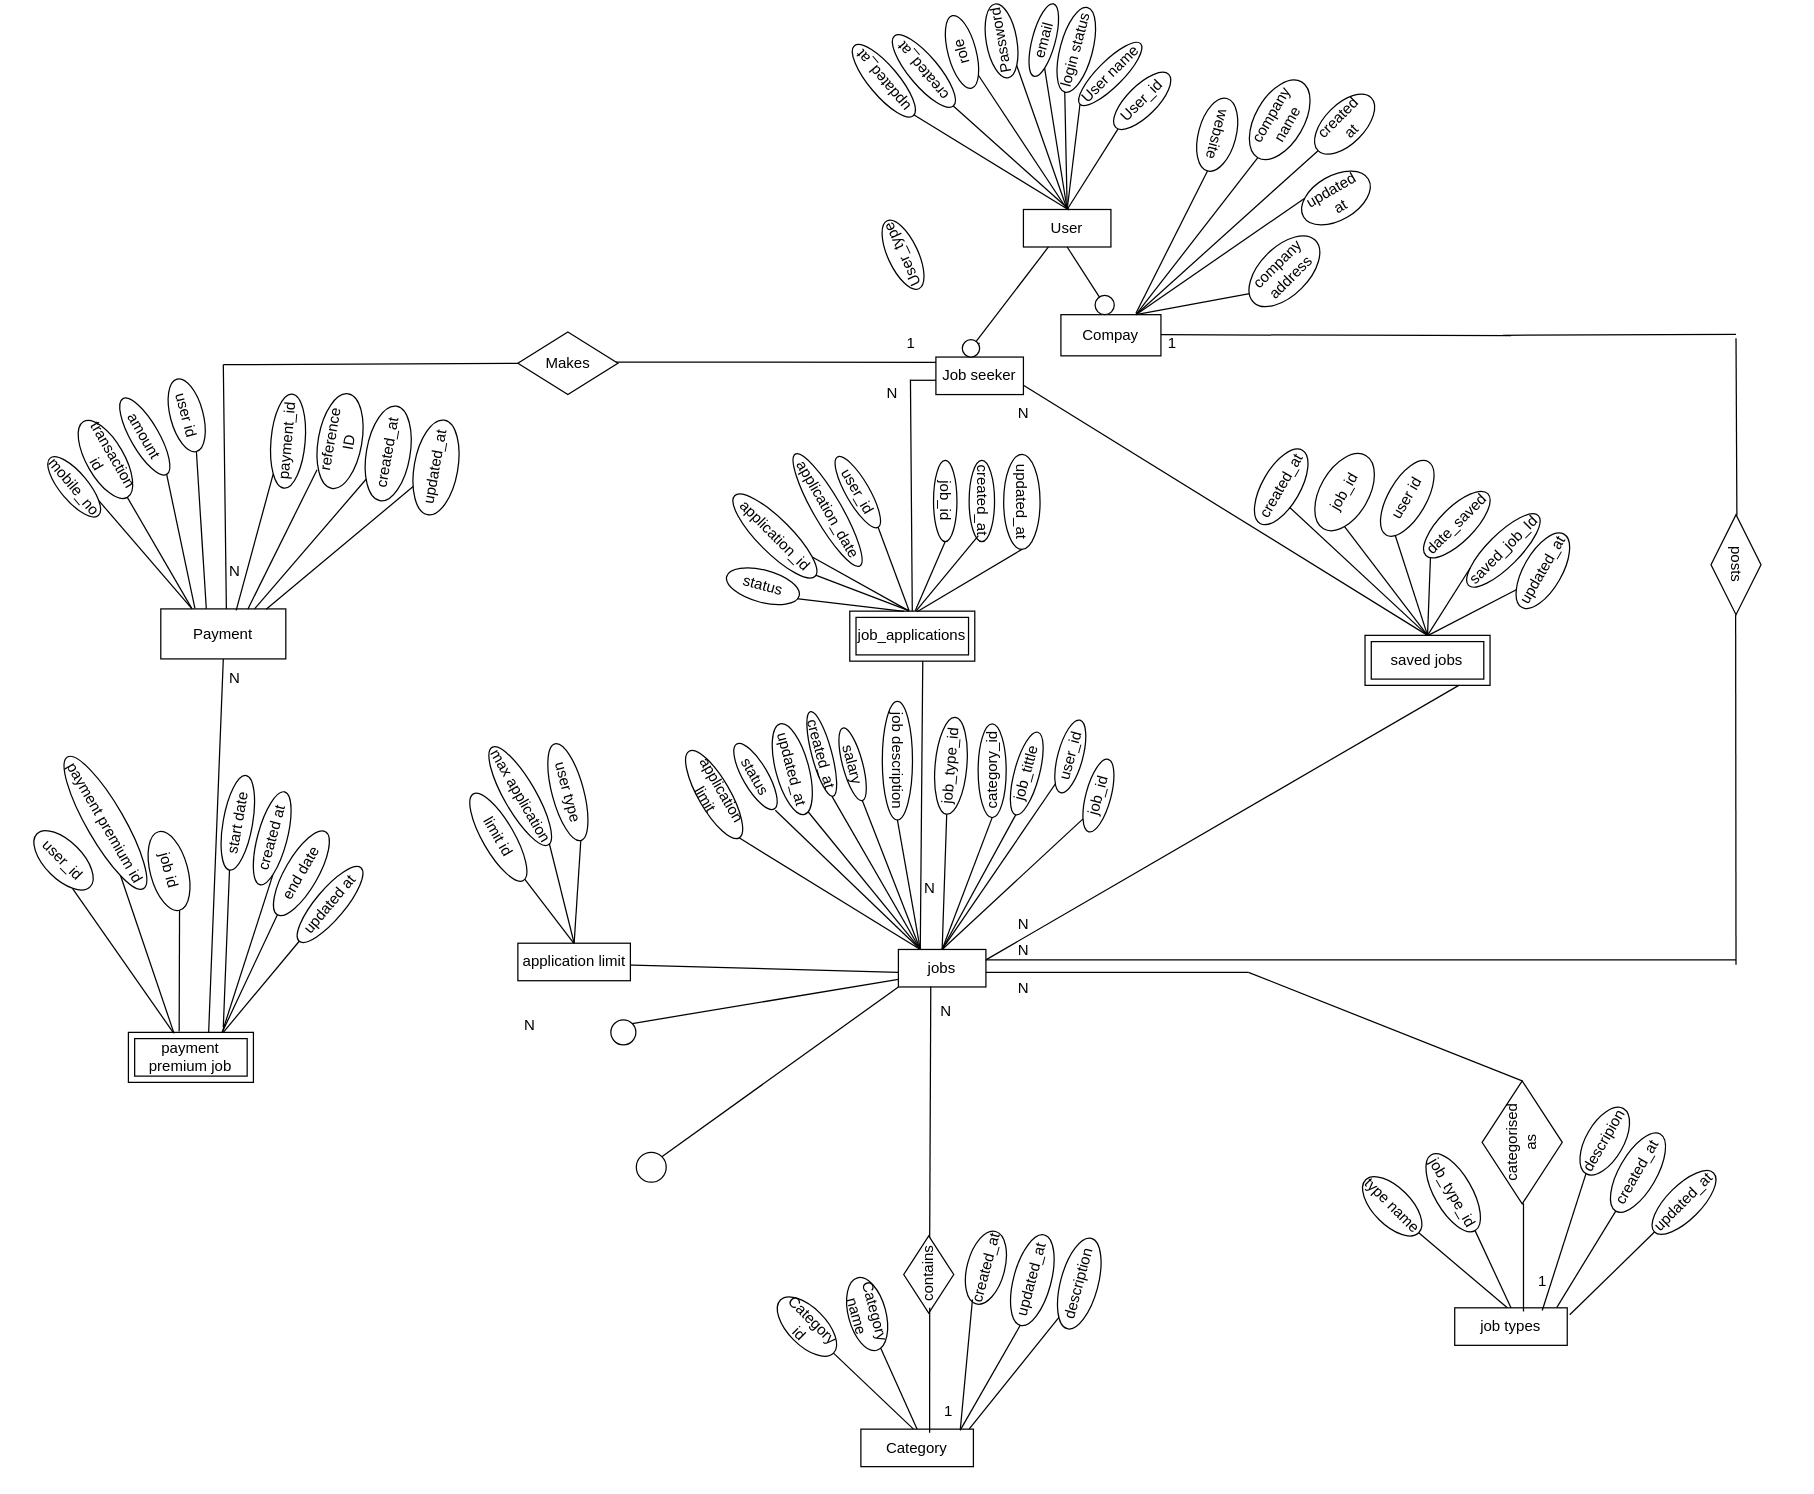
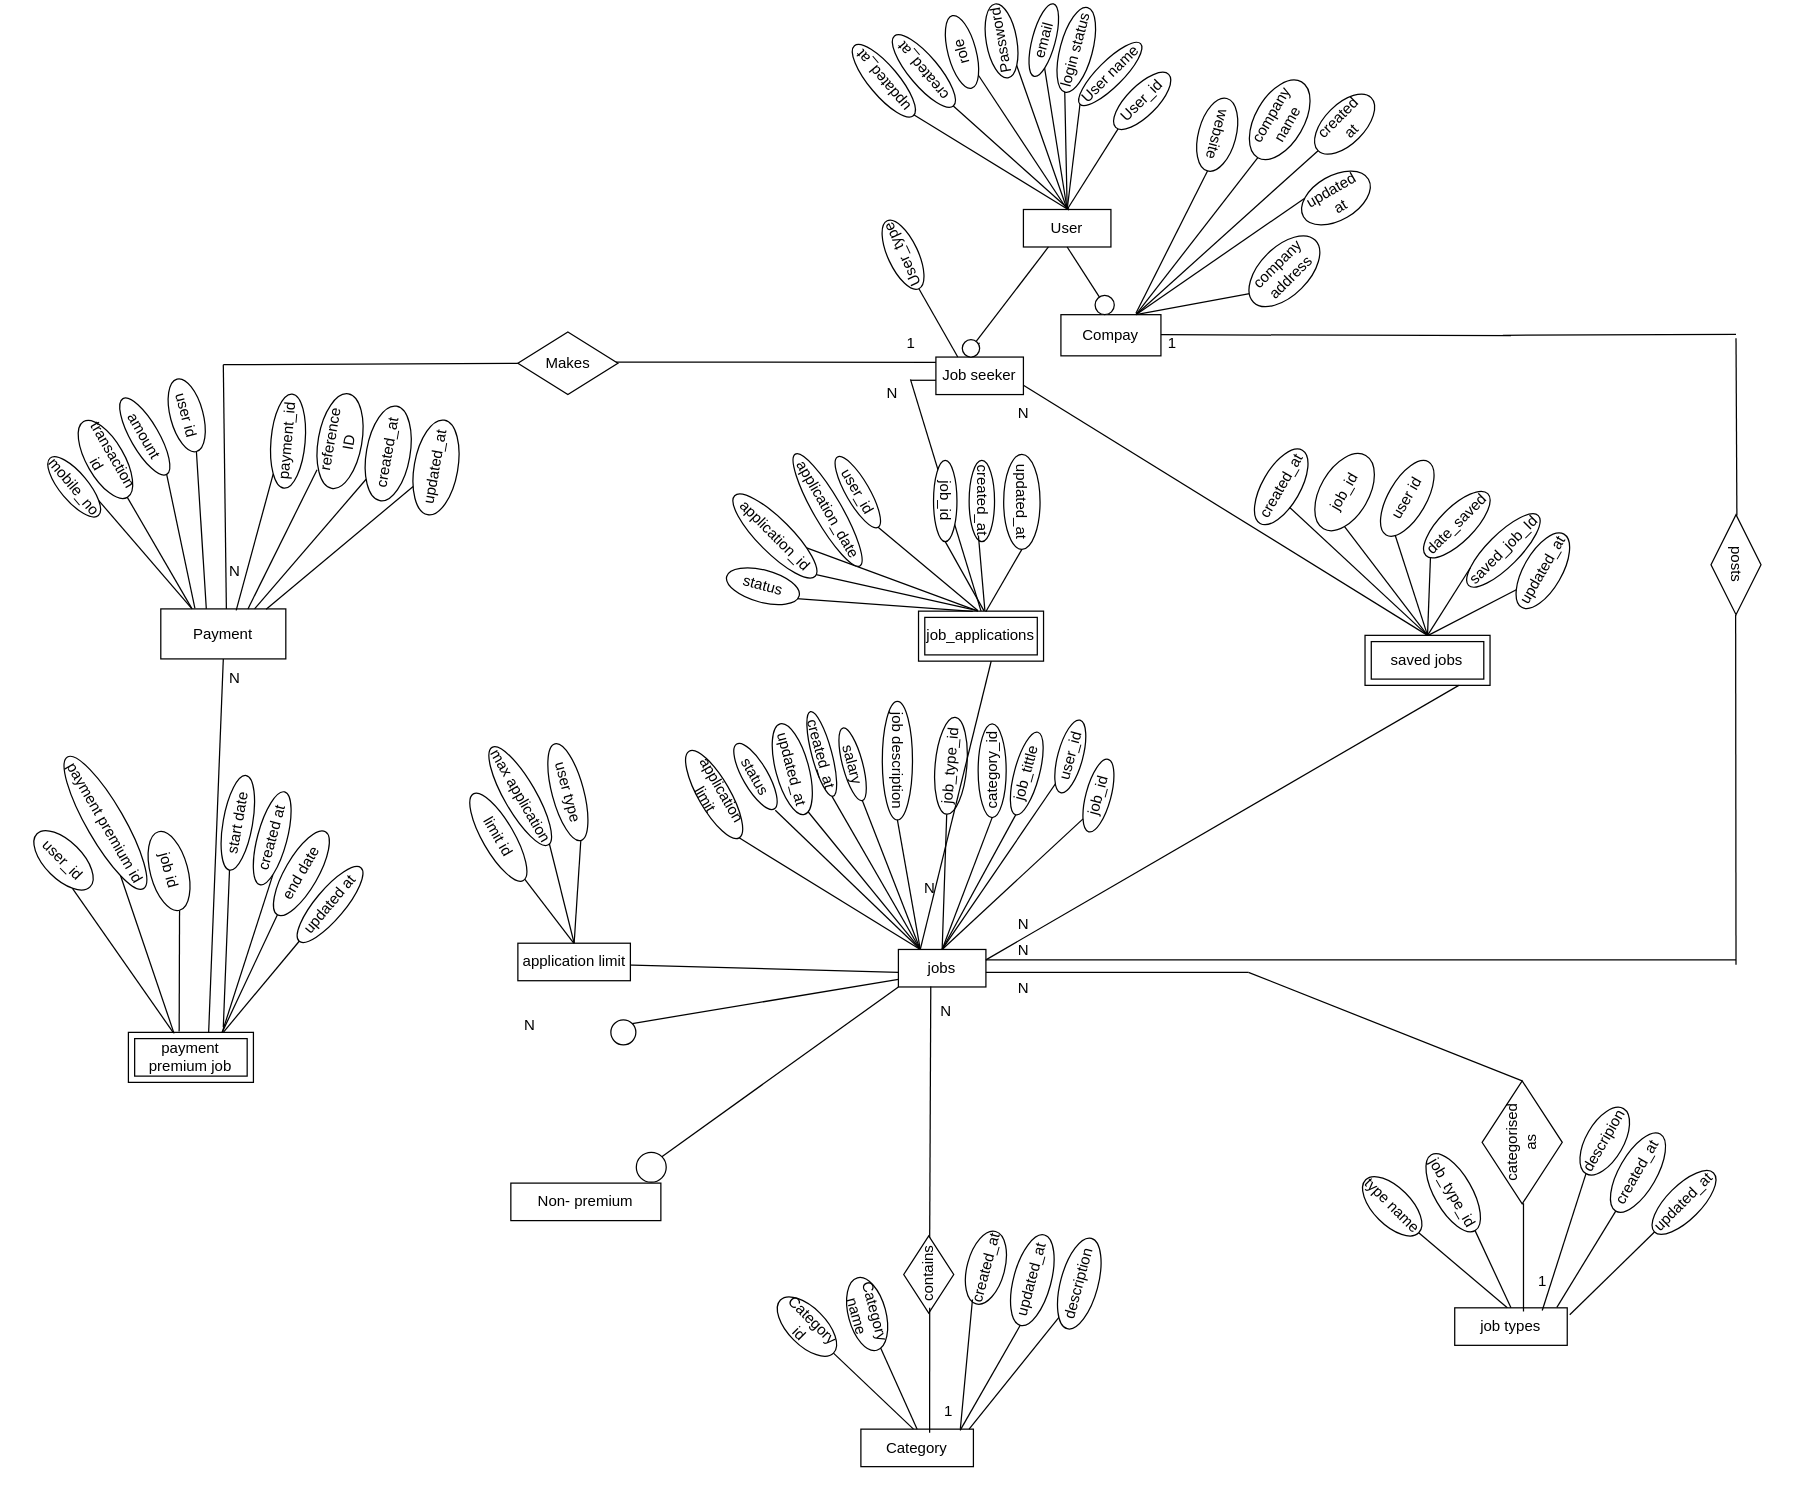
edge "User_type" -- "Job seeker": added
node "job_applications": moved (912, 636) -> (981, 636)
node "Non- premium": added
